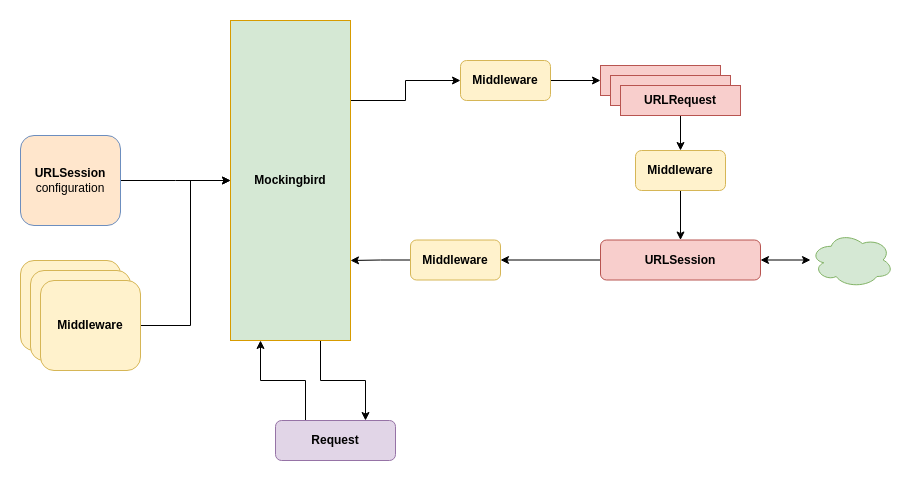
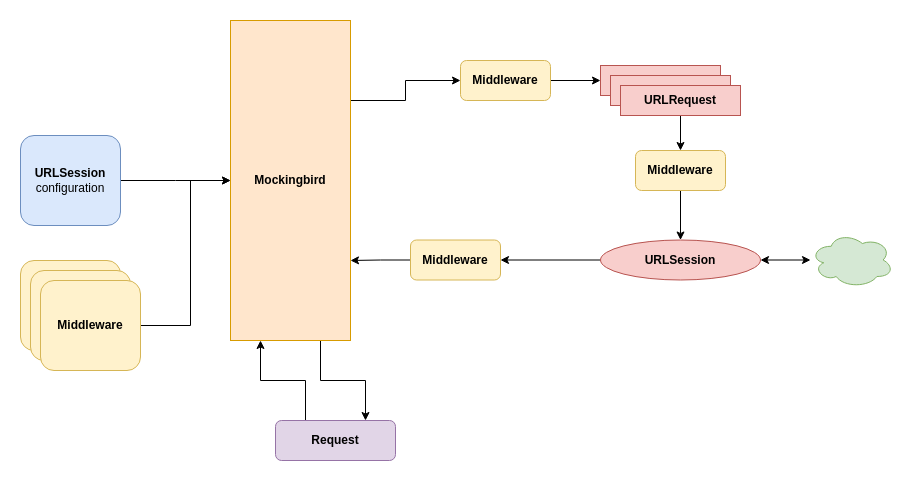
node "URLSession configuration": fillcolor #ffe6cc -> #dae8fc
node "Mockingbird": fillcolor #d5e8d4 -> #ffe6cc
node "URLSession": shape rounded rectangle -> ellipse
